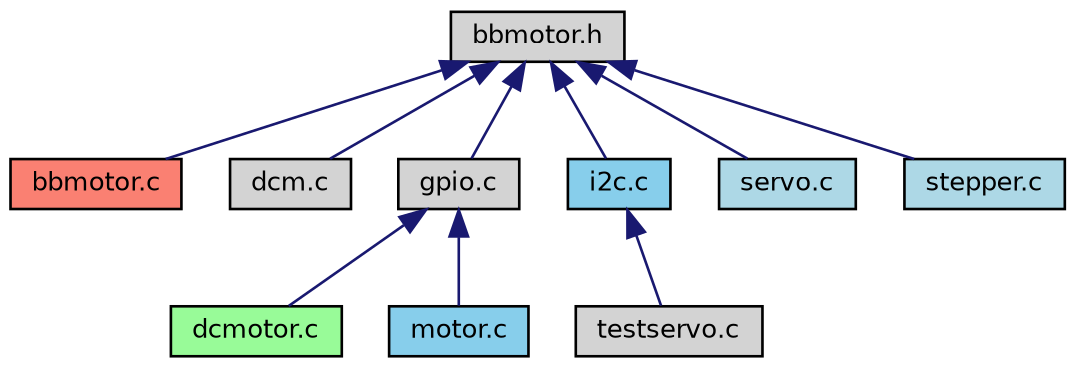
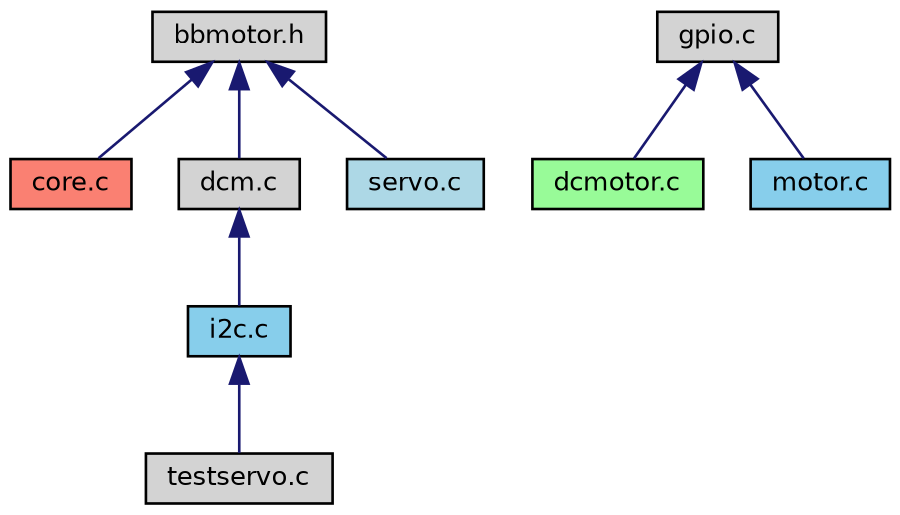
edge "gpio.c" -> "bbmotor.h": removed
edge "i2c.c" -> "bbmotor.h": now "i2c.c" -> "dcm.c"
node "bbmotor.c": label "bbmotor.c" -> "core.c"
node "stepper.c": removed
